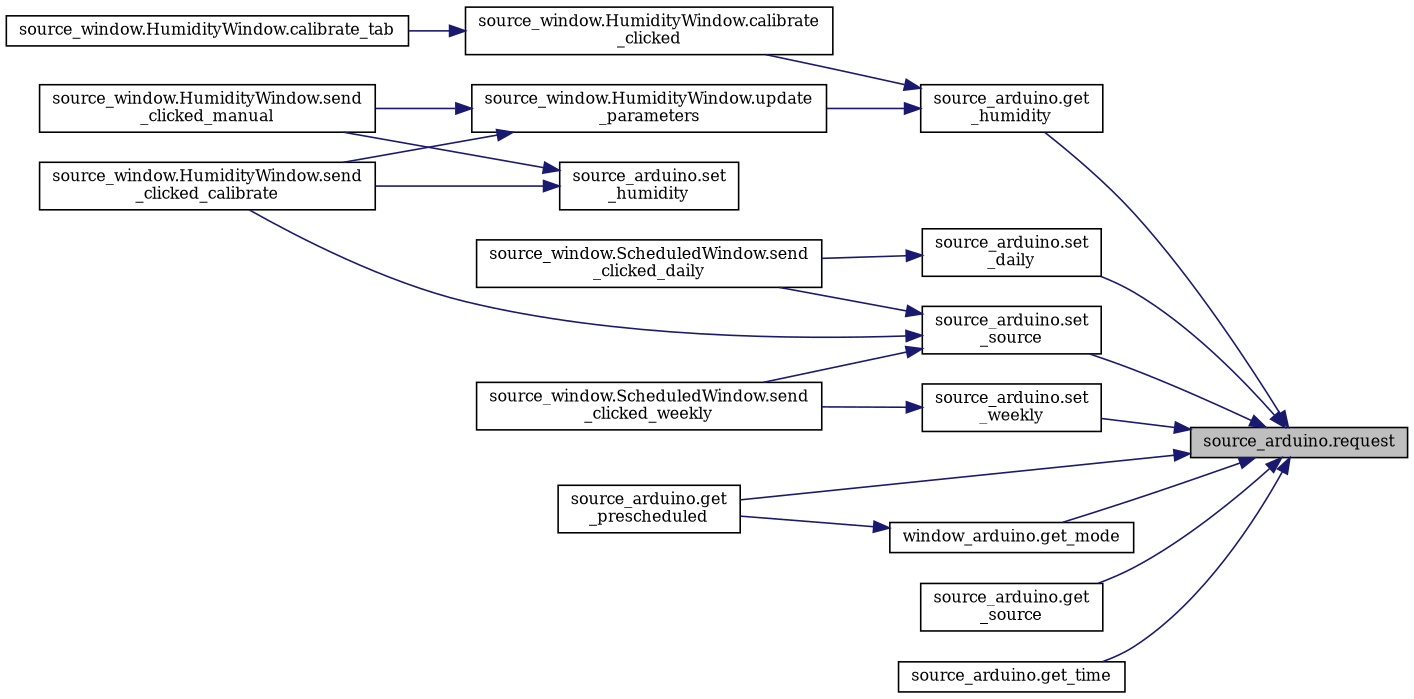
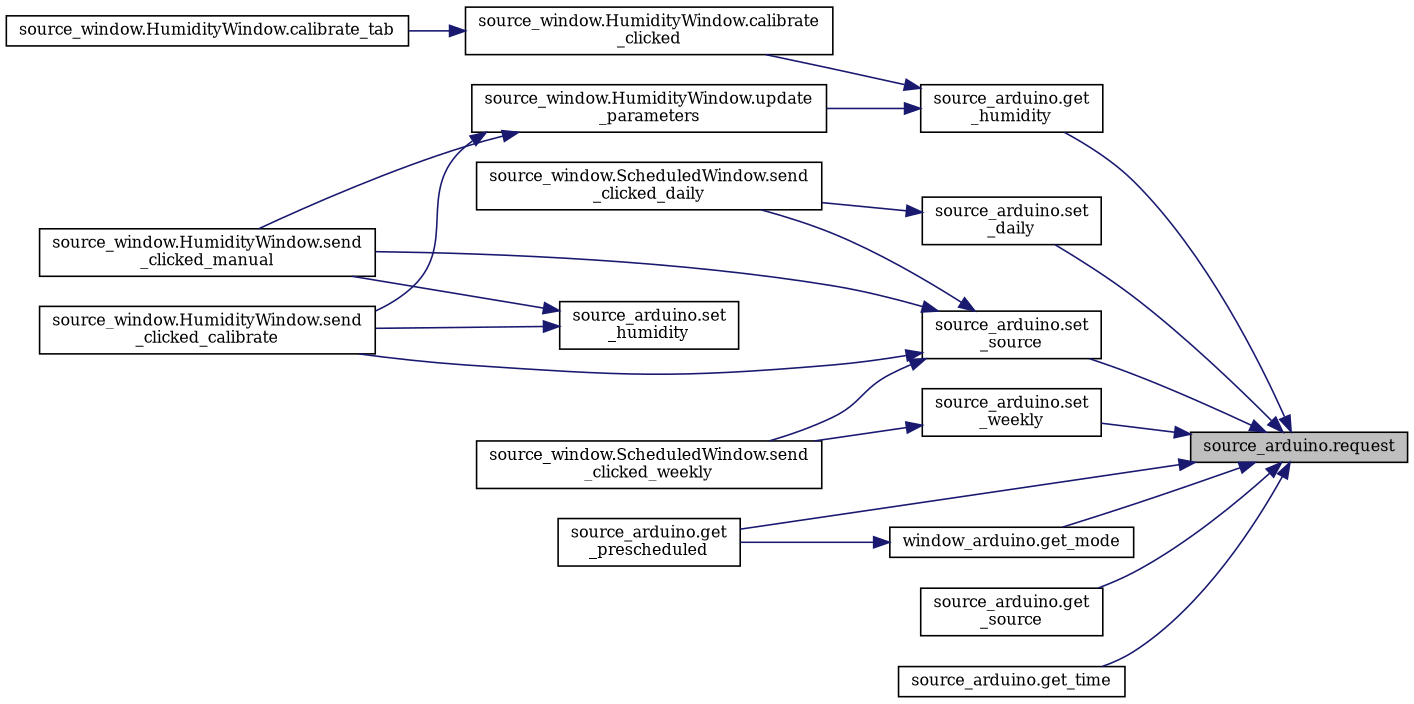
edge "source_window.HumidityWindow.send _clicked_manual" -> "source_arduino.set _source": added
